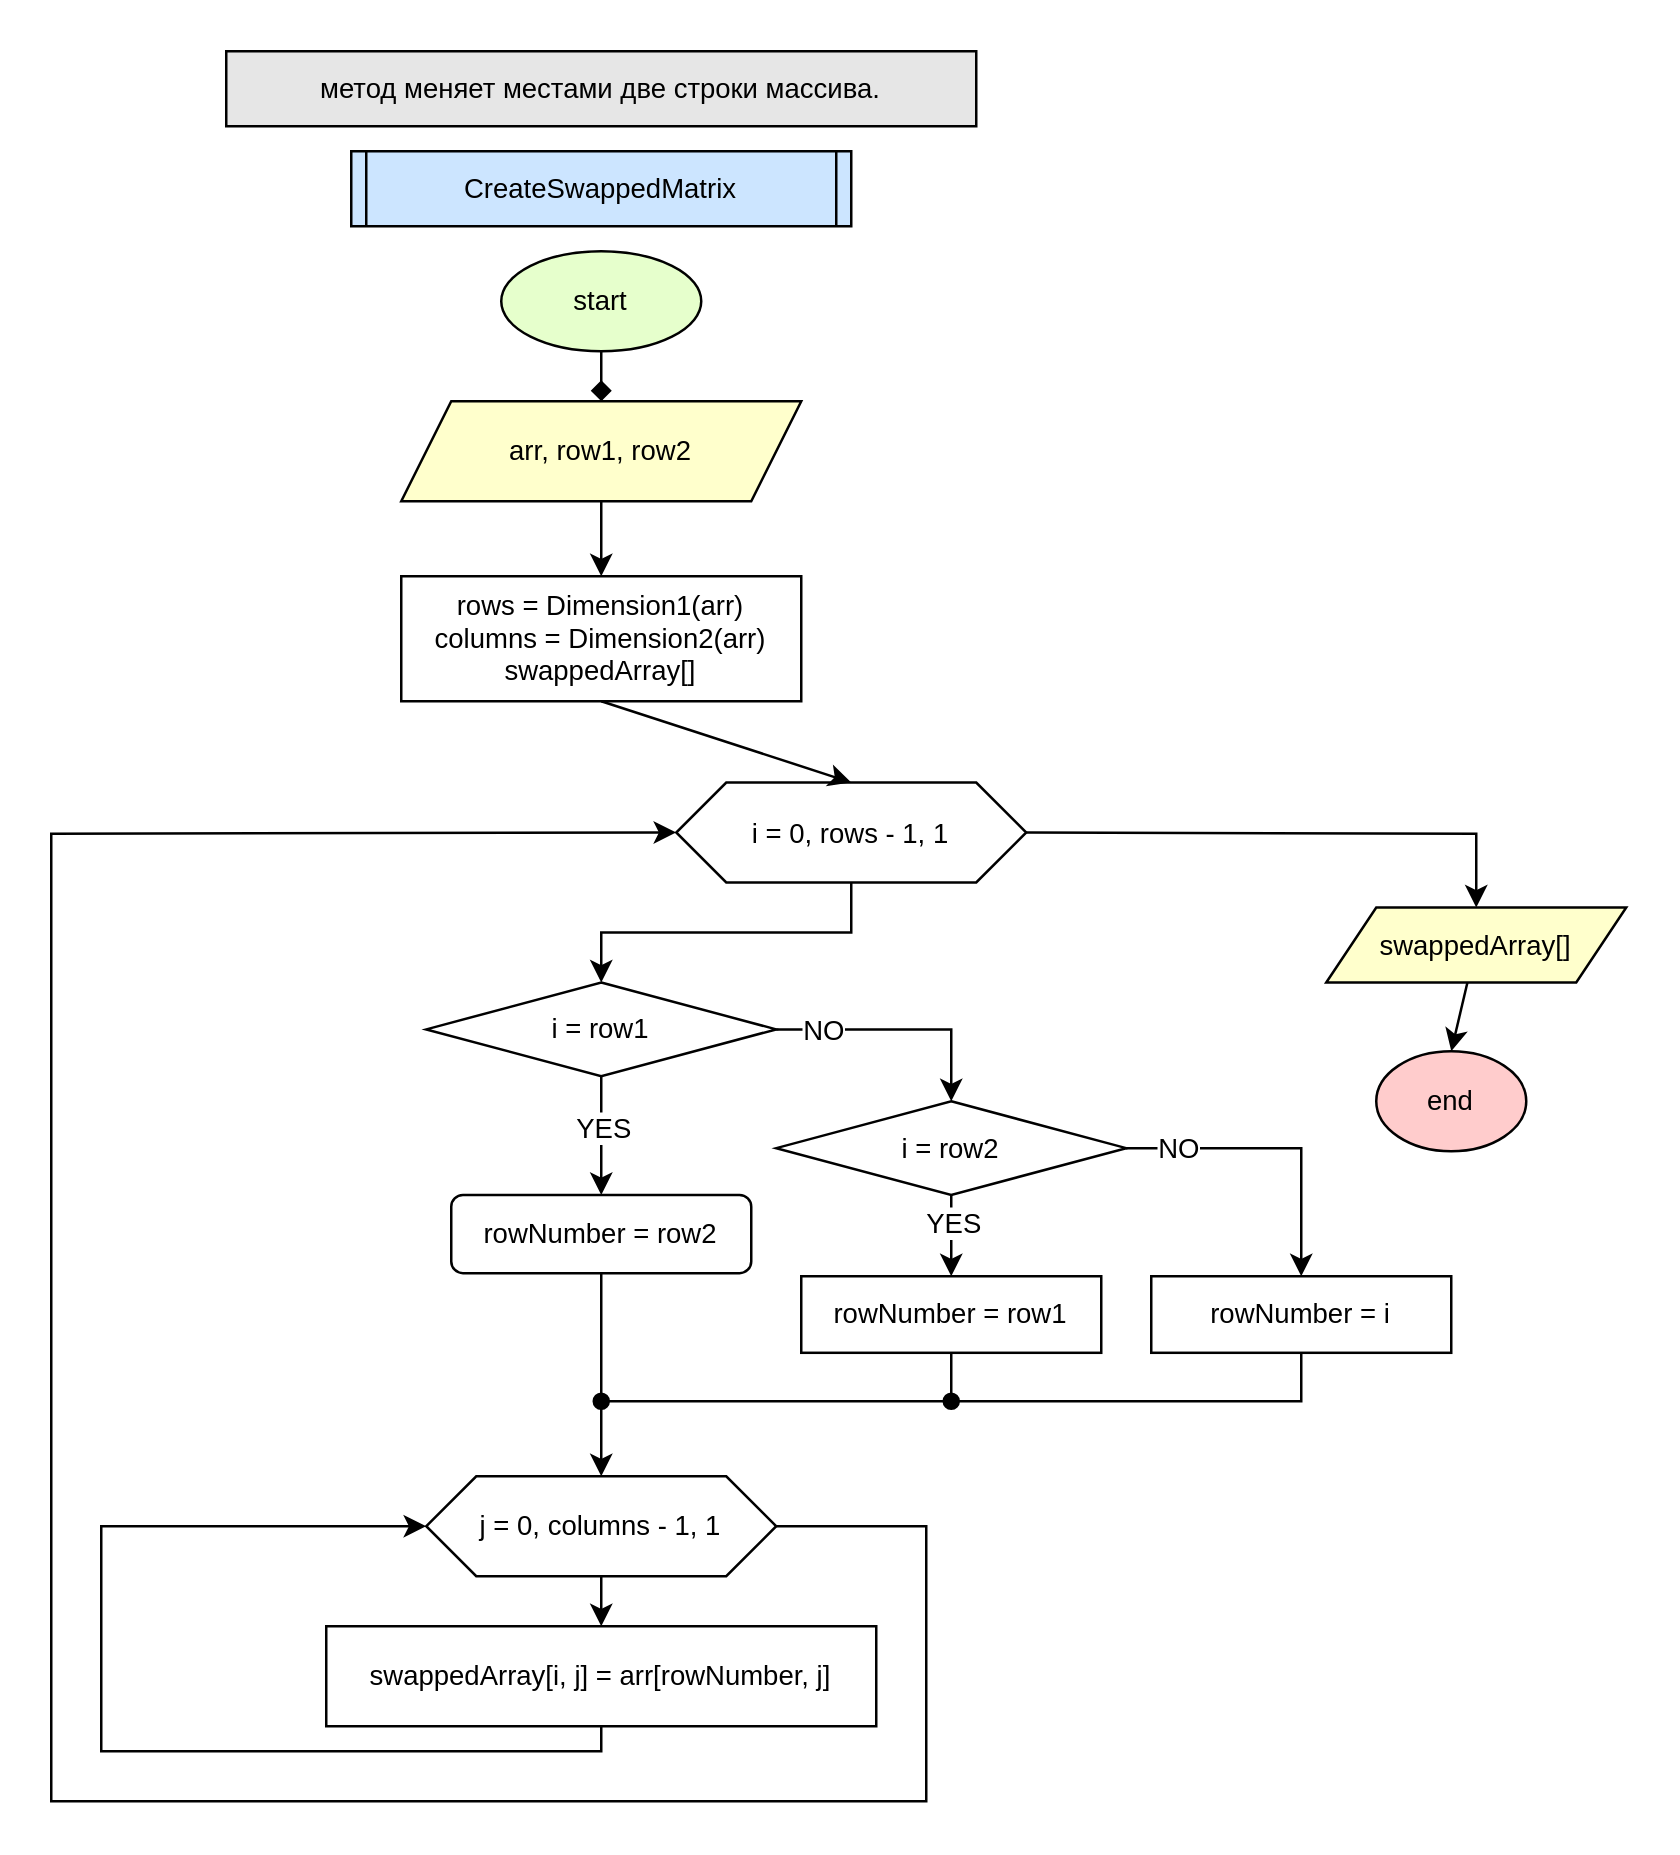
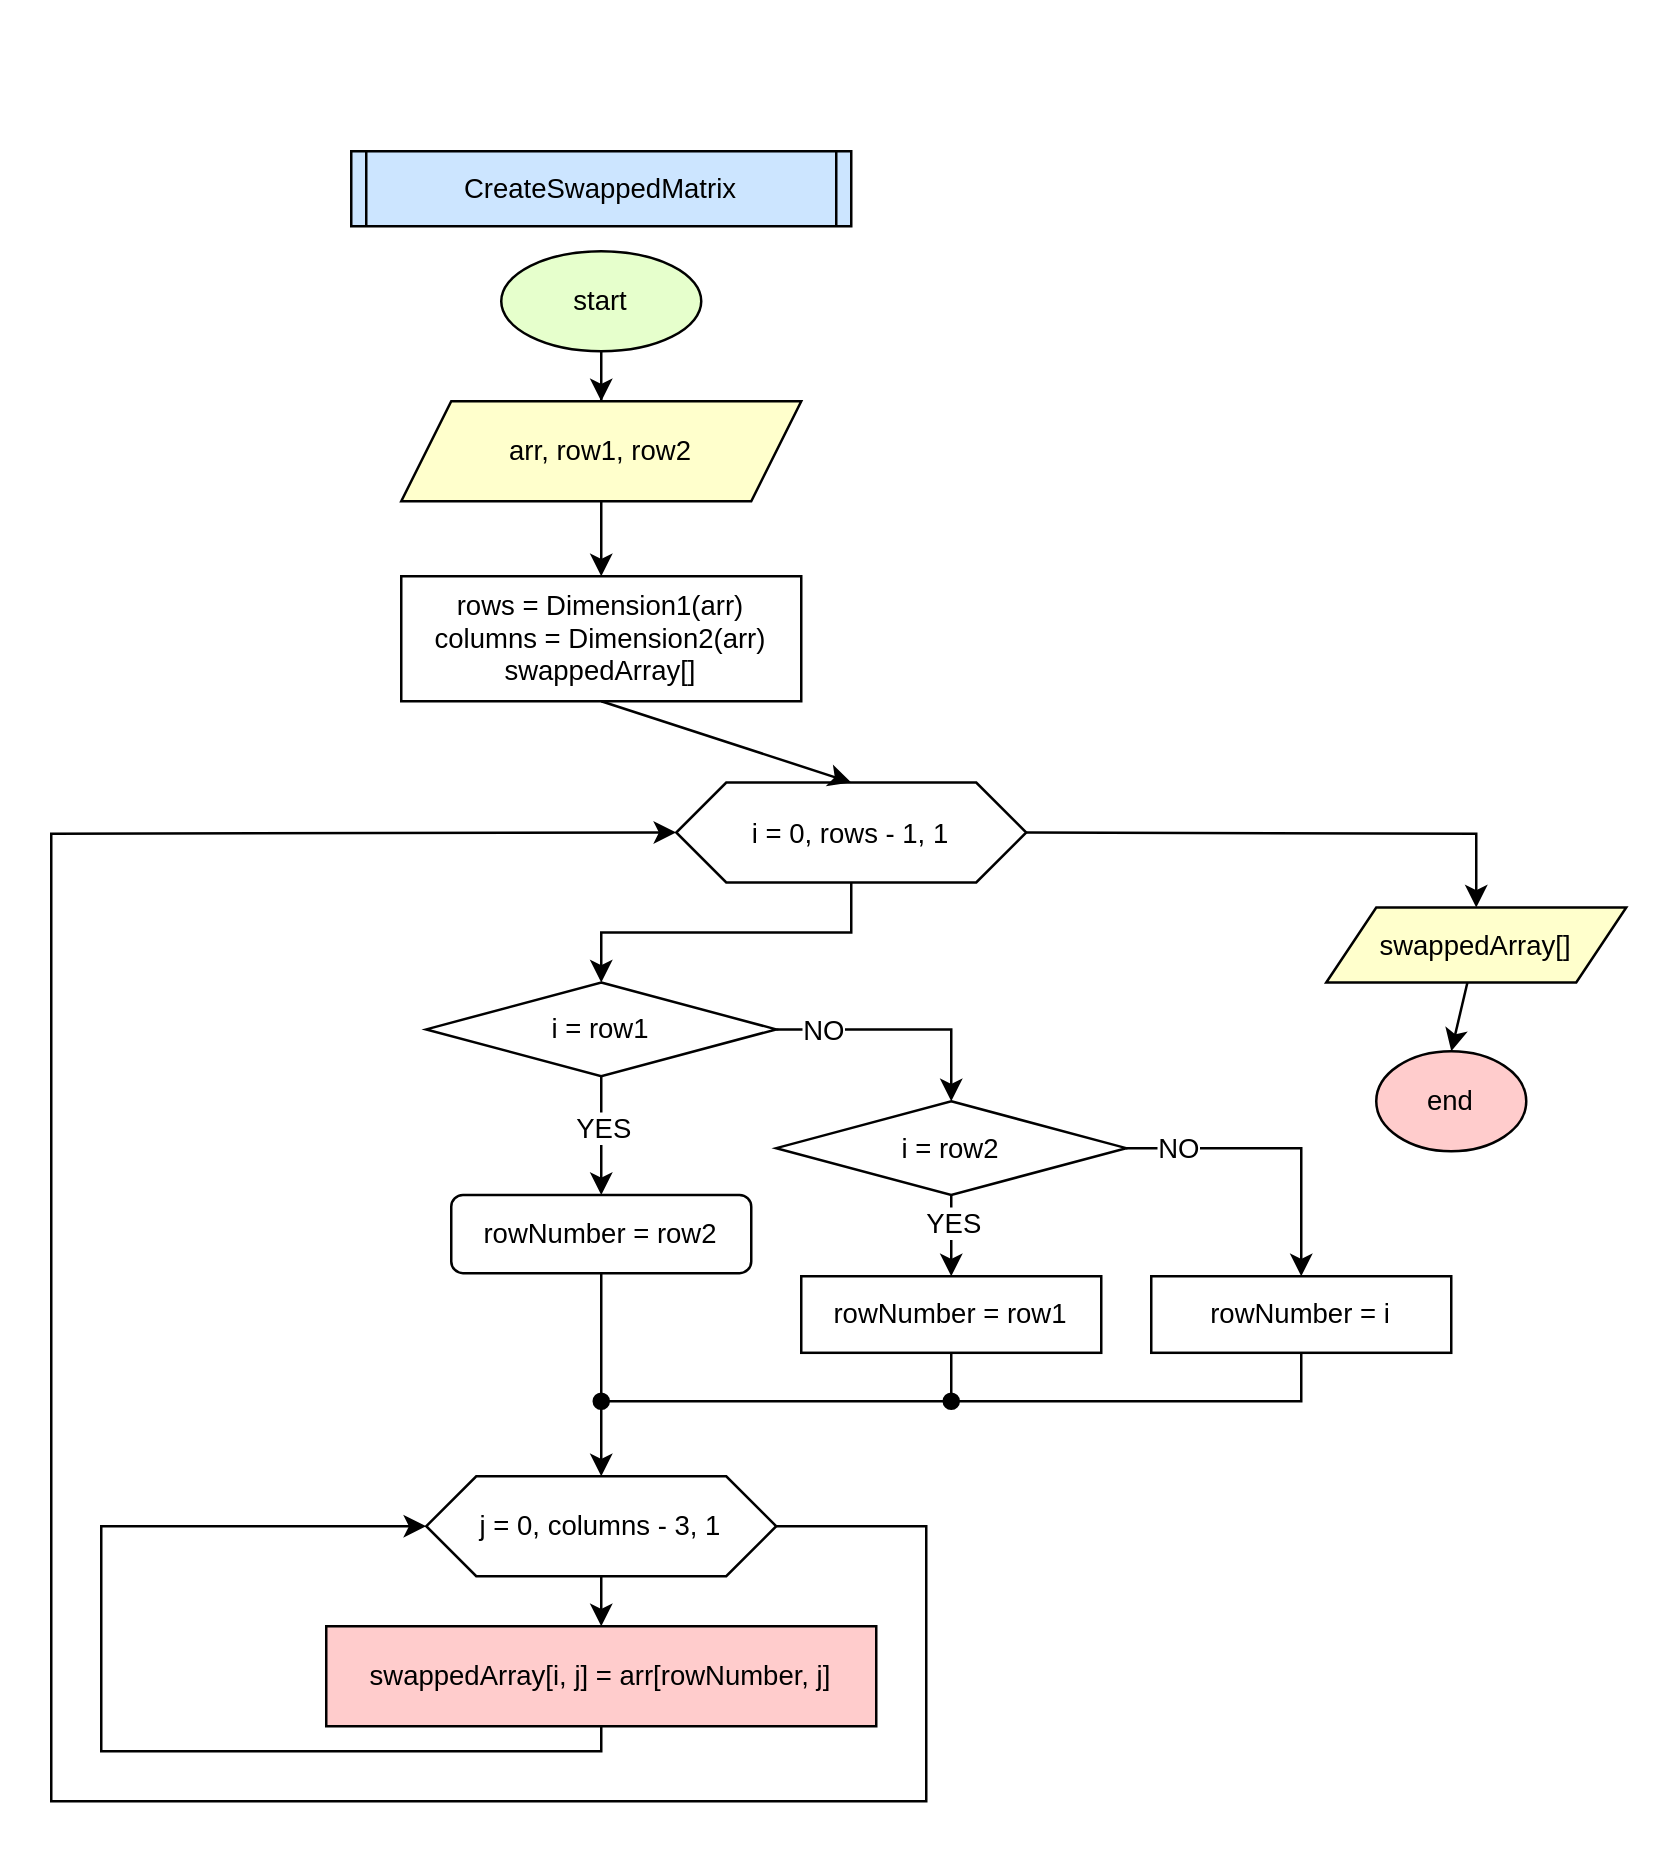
node "метод меняет местами две строки массива.": removed
edge "start" -> "arr, row1, row2": arrowhead diamond -> classic
node "j = 0, columns - 1, 1": label "j = 0, columns - 1, 1" -> "j = 0, columns - 3, 1"
node "swappedArray[i, j] = arr[rowNumber, j]": fillcolor #ffffff -> #ffcccc
